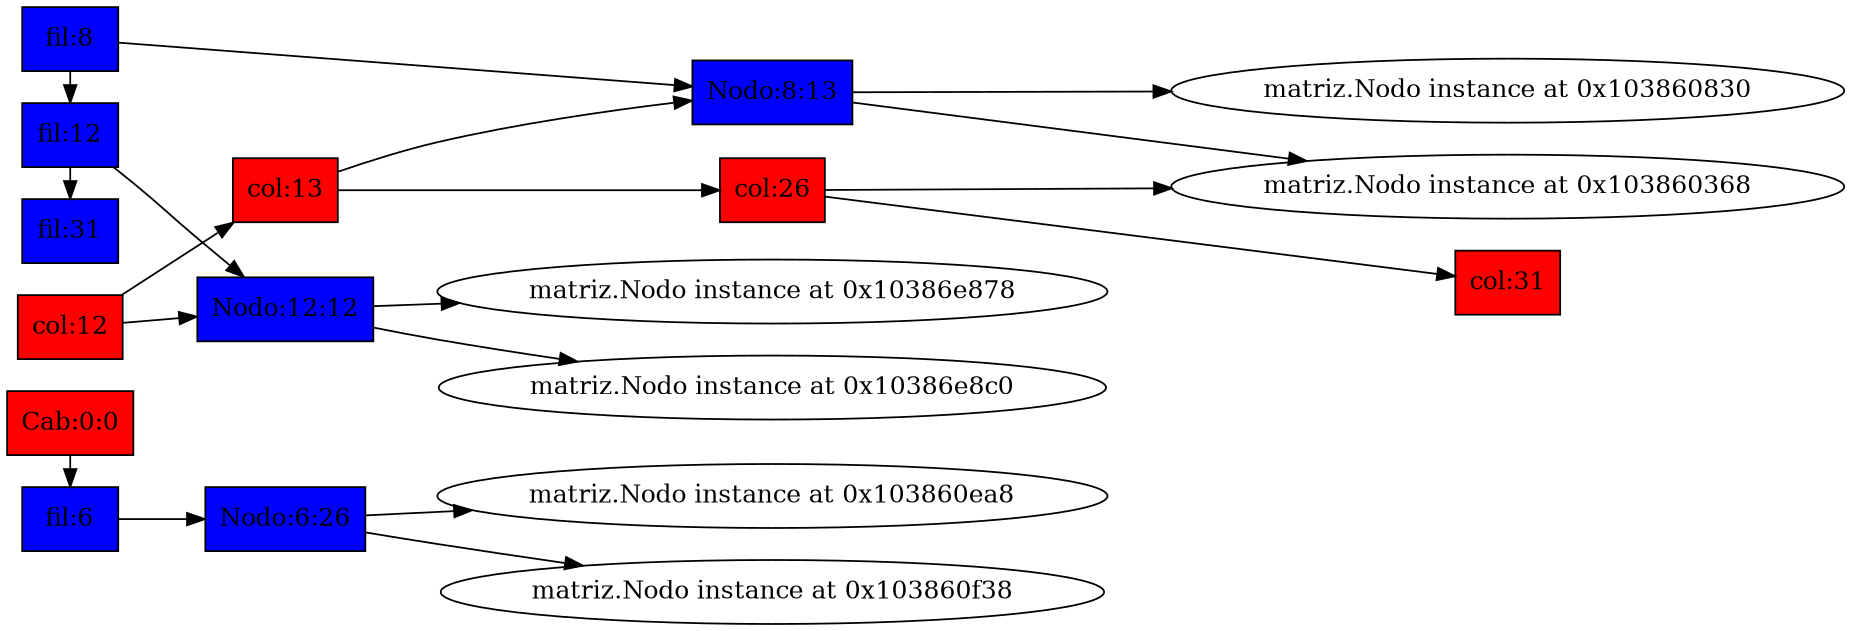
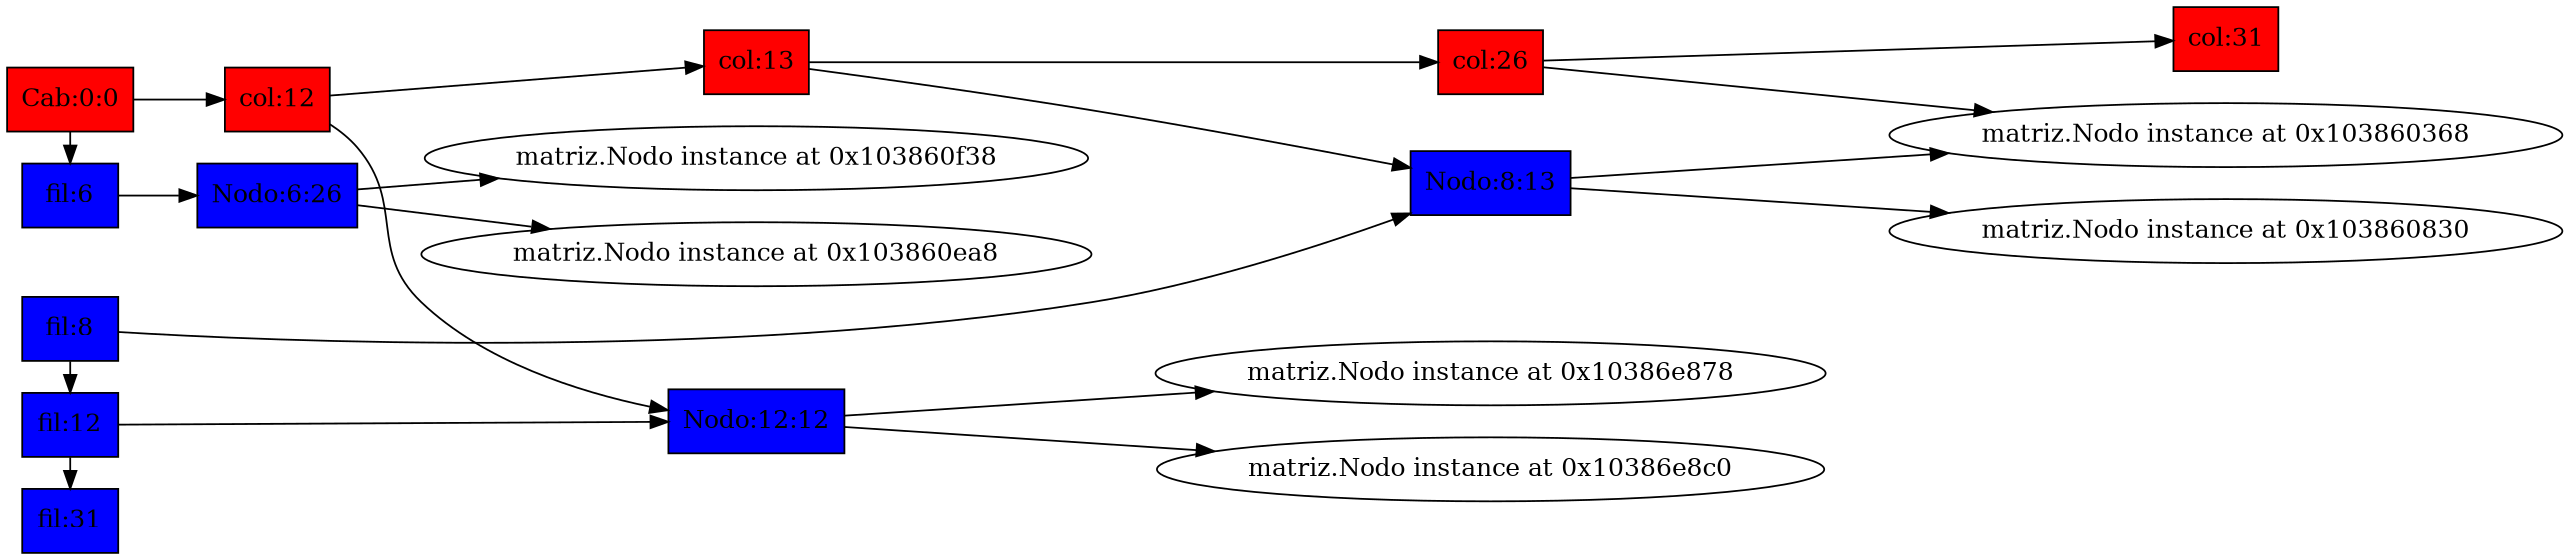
edge "Cab:0:0" -> "col:12": added
